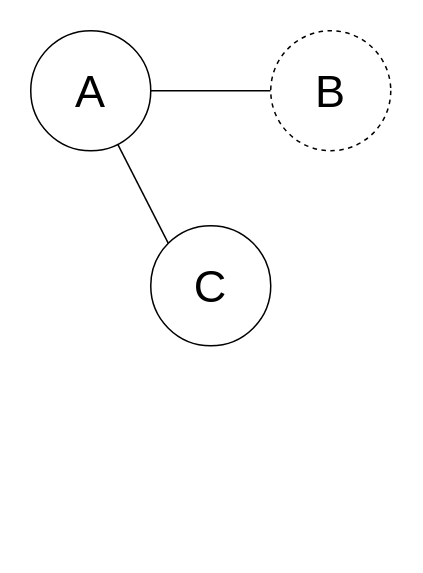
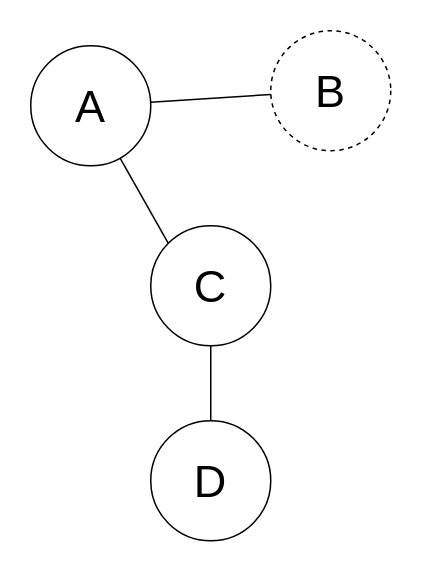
node "A": moved (91, 91) -> (91, 106)
edge "C" -- "D": added
node "D": added
